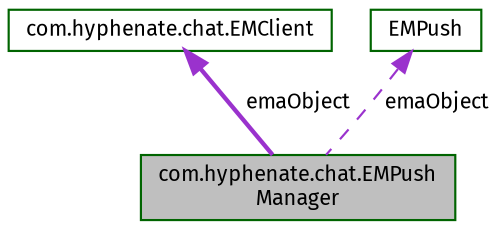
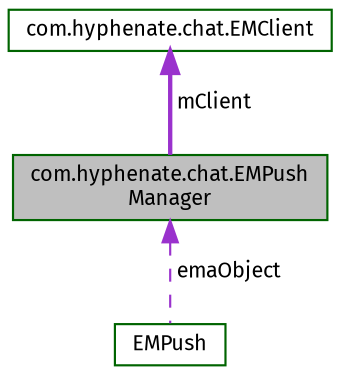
edge "com.hyphenate.chat.EMPush Manager" -> "com.hyphenate.chat.EMClient": label " emaObject" -> " mClient"
edge "com.hyphenate.chat.EMPush Manager" -> "EMPush": reversed
